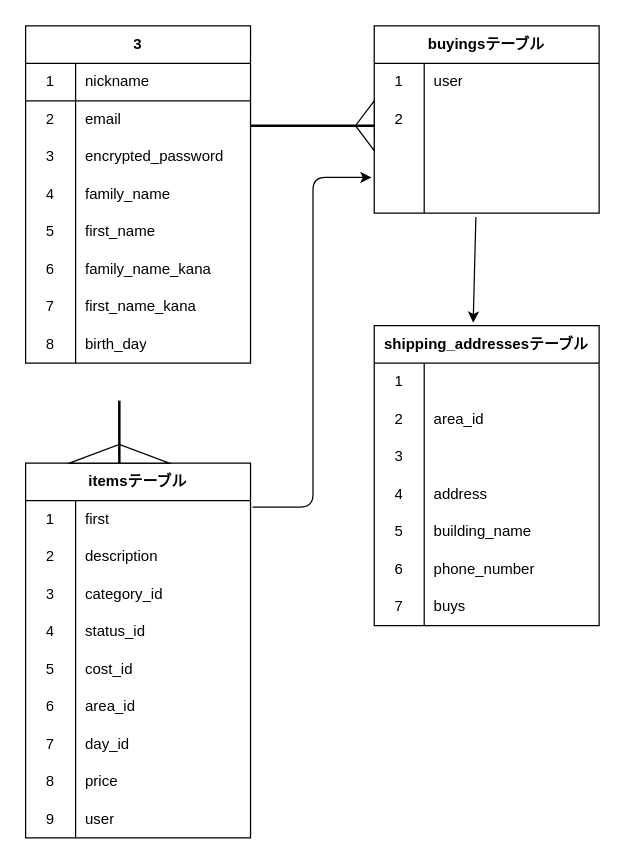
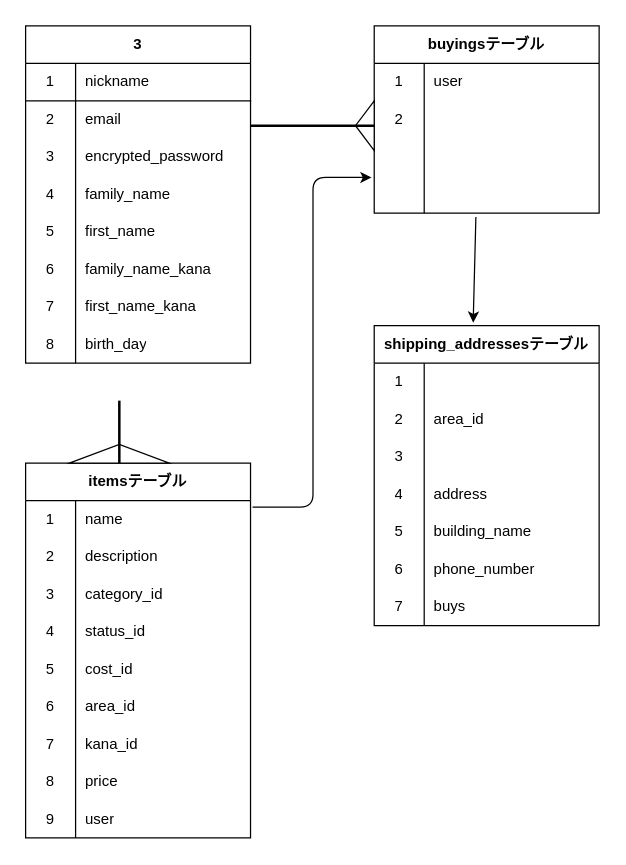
node "first": label "first" -> "name"
node "day_id": label "day_id" -> "kana_id"
